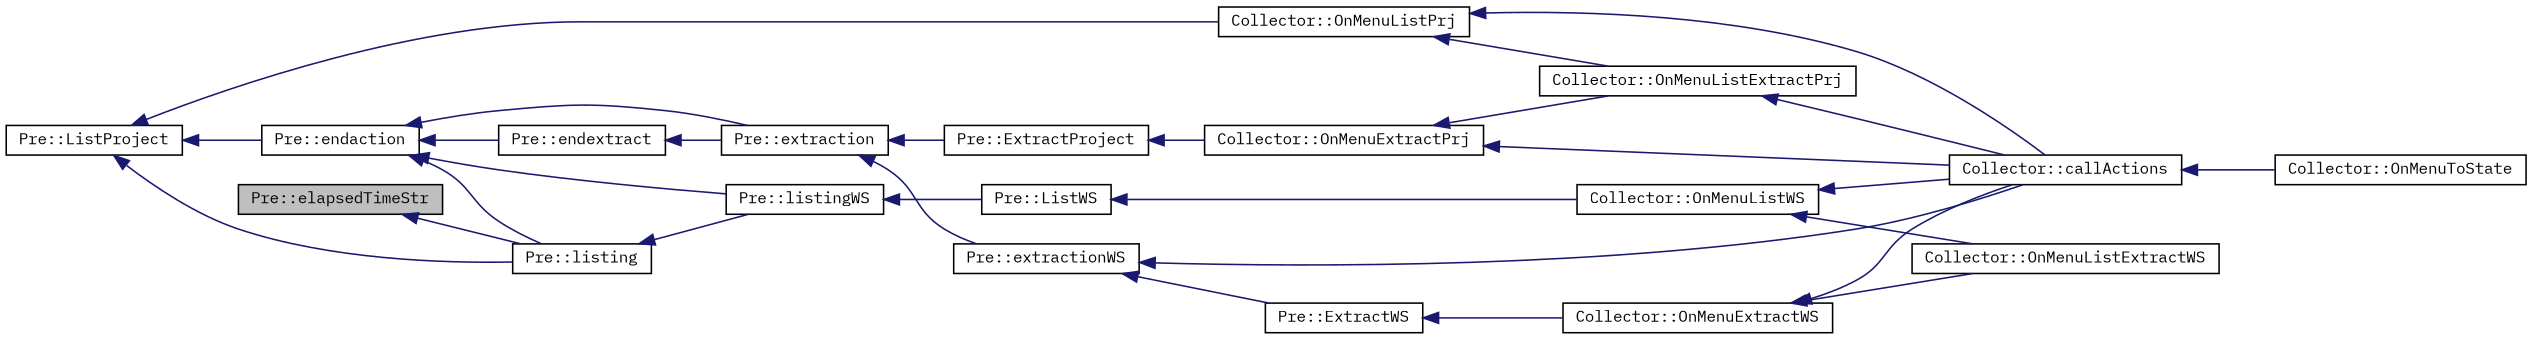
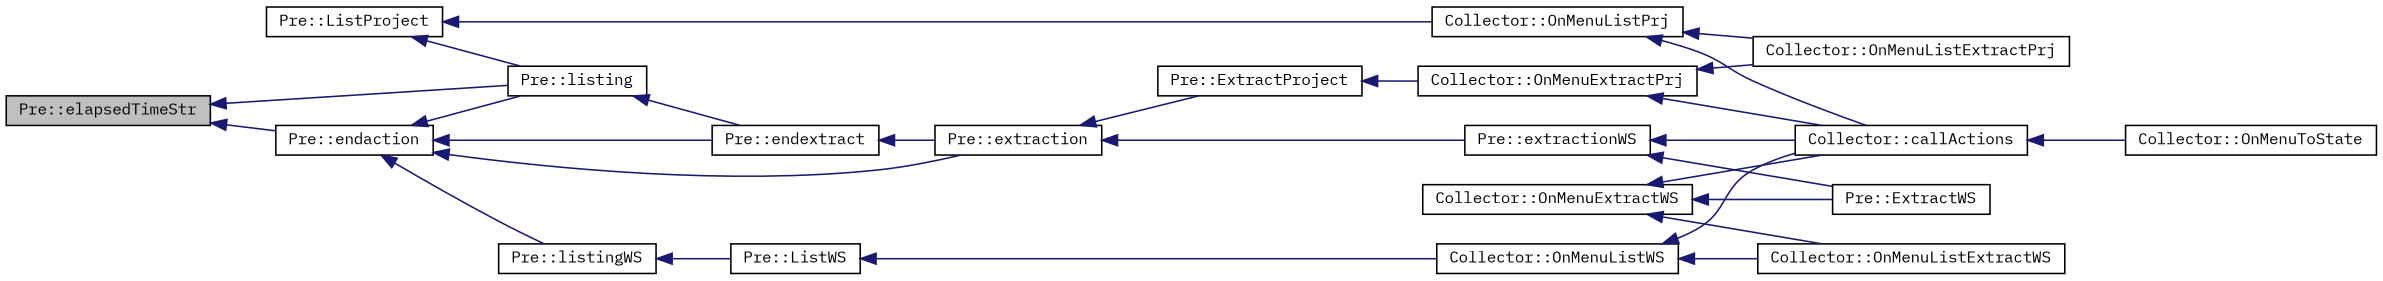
edge "Collector::callActions" -> "Collector::OnMenuListExtractPrj": removed
edge "Pre::endaction" -> "Pre::ListProject": now "Pre::endaction" -> "Pre::elapsedTimeStr"
edge "Pre::listingWS" -> "Pre::listing": now "Pre::endextract" -> "Pre::listing"
edge "Collector::OnMenuExtractWS" -> "Pre::ExtractWS": reversed
